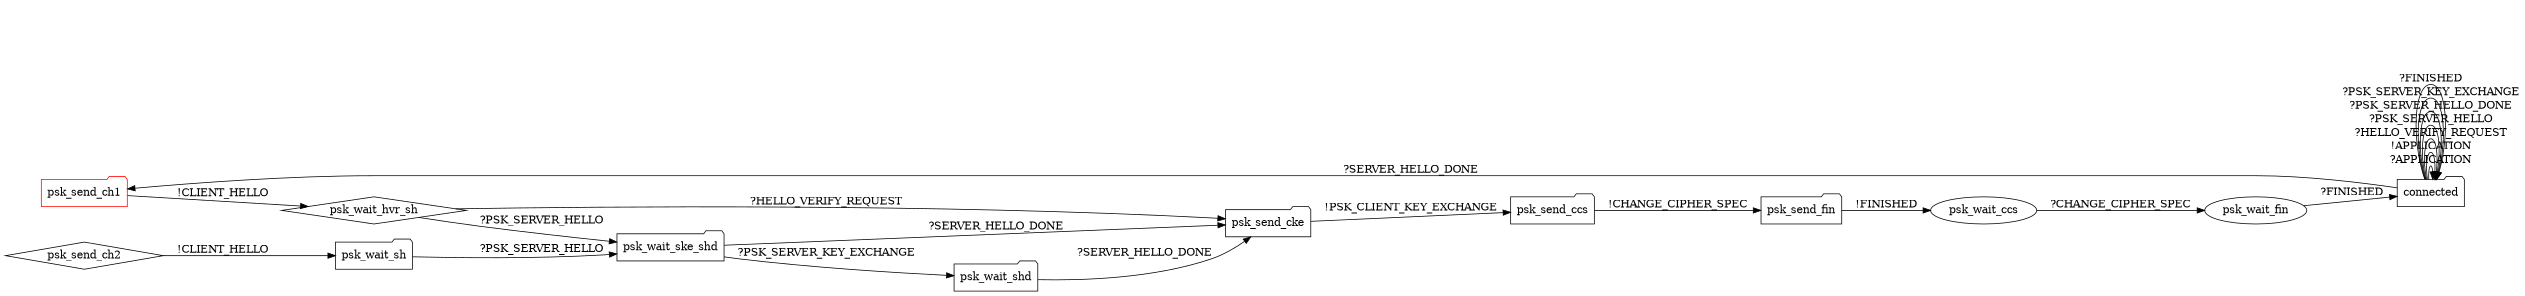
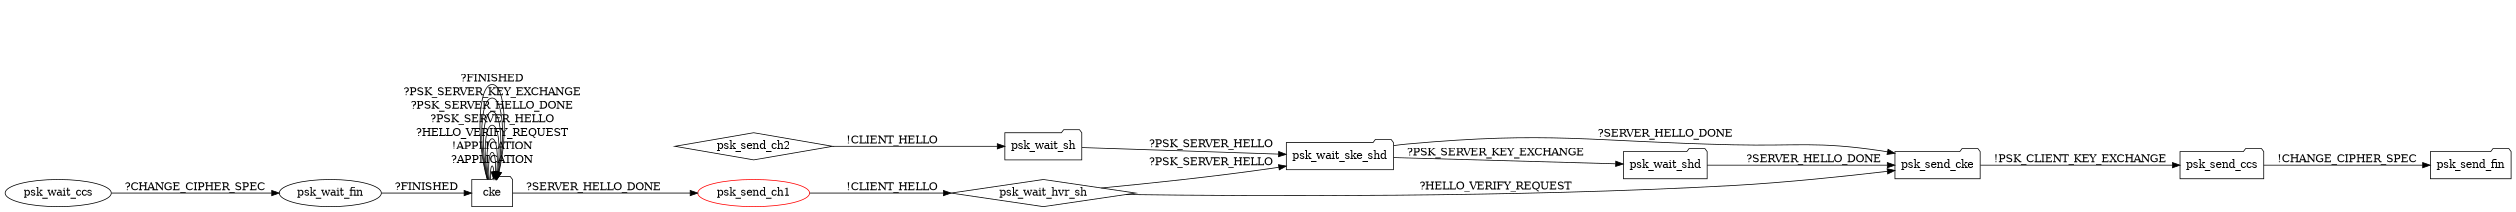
node "psk_send_ch1": shape folder -> ellipse
node "connected": label "connected" -> "cke"
edge "psk_send_fin" -> "psk_wait_ccs": removed, label "!FINISHED"
